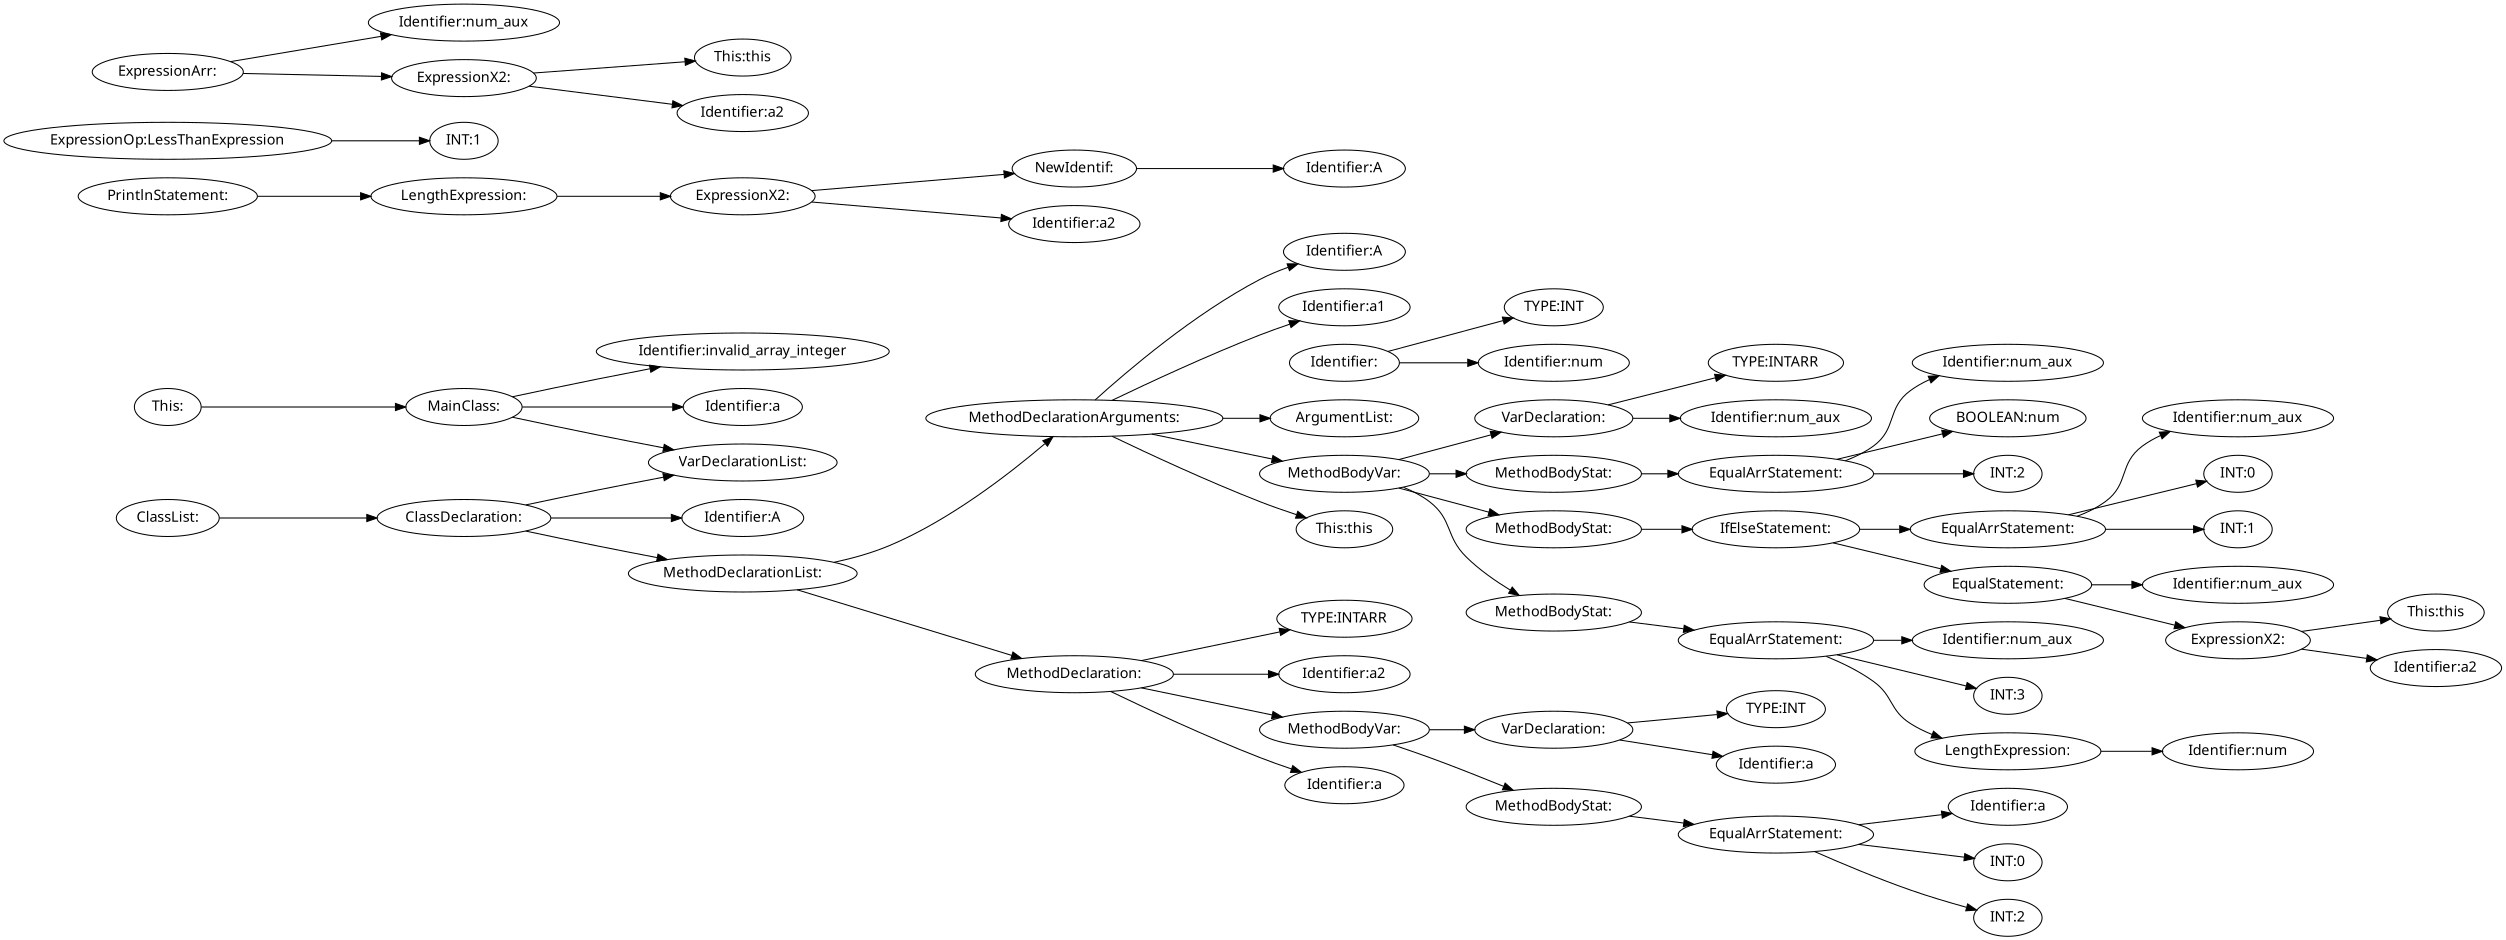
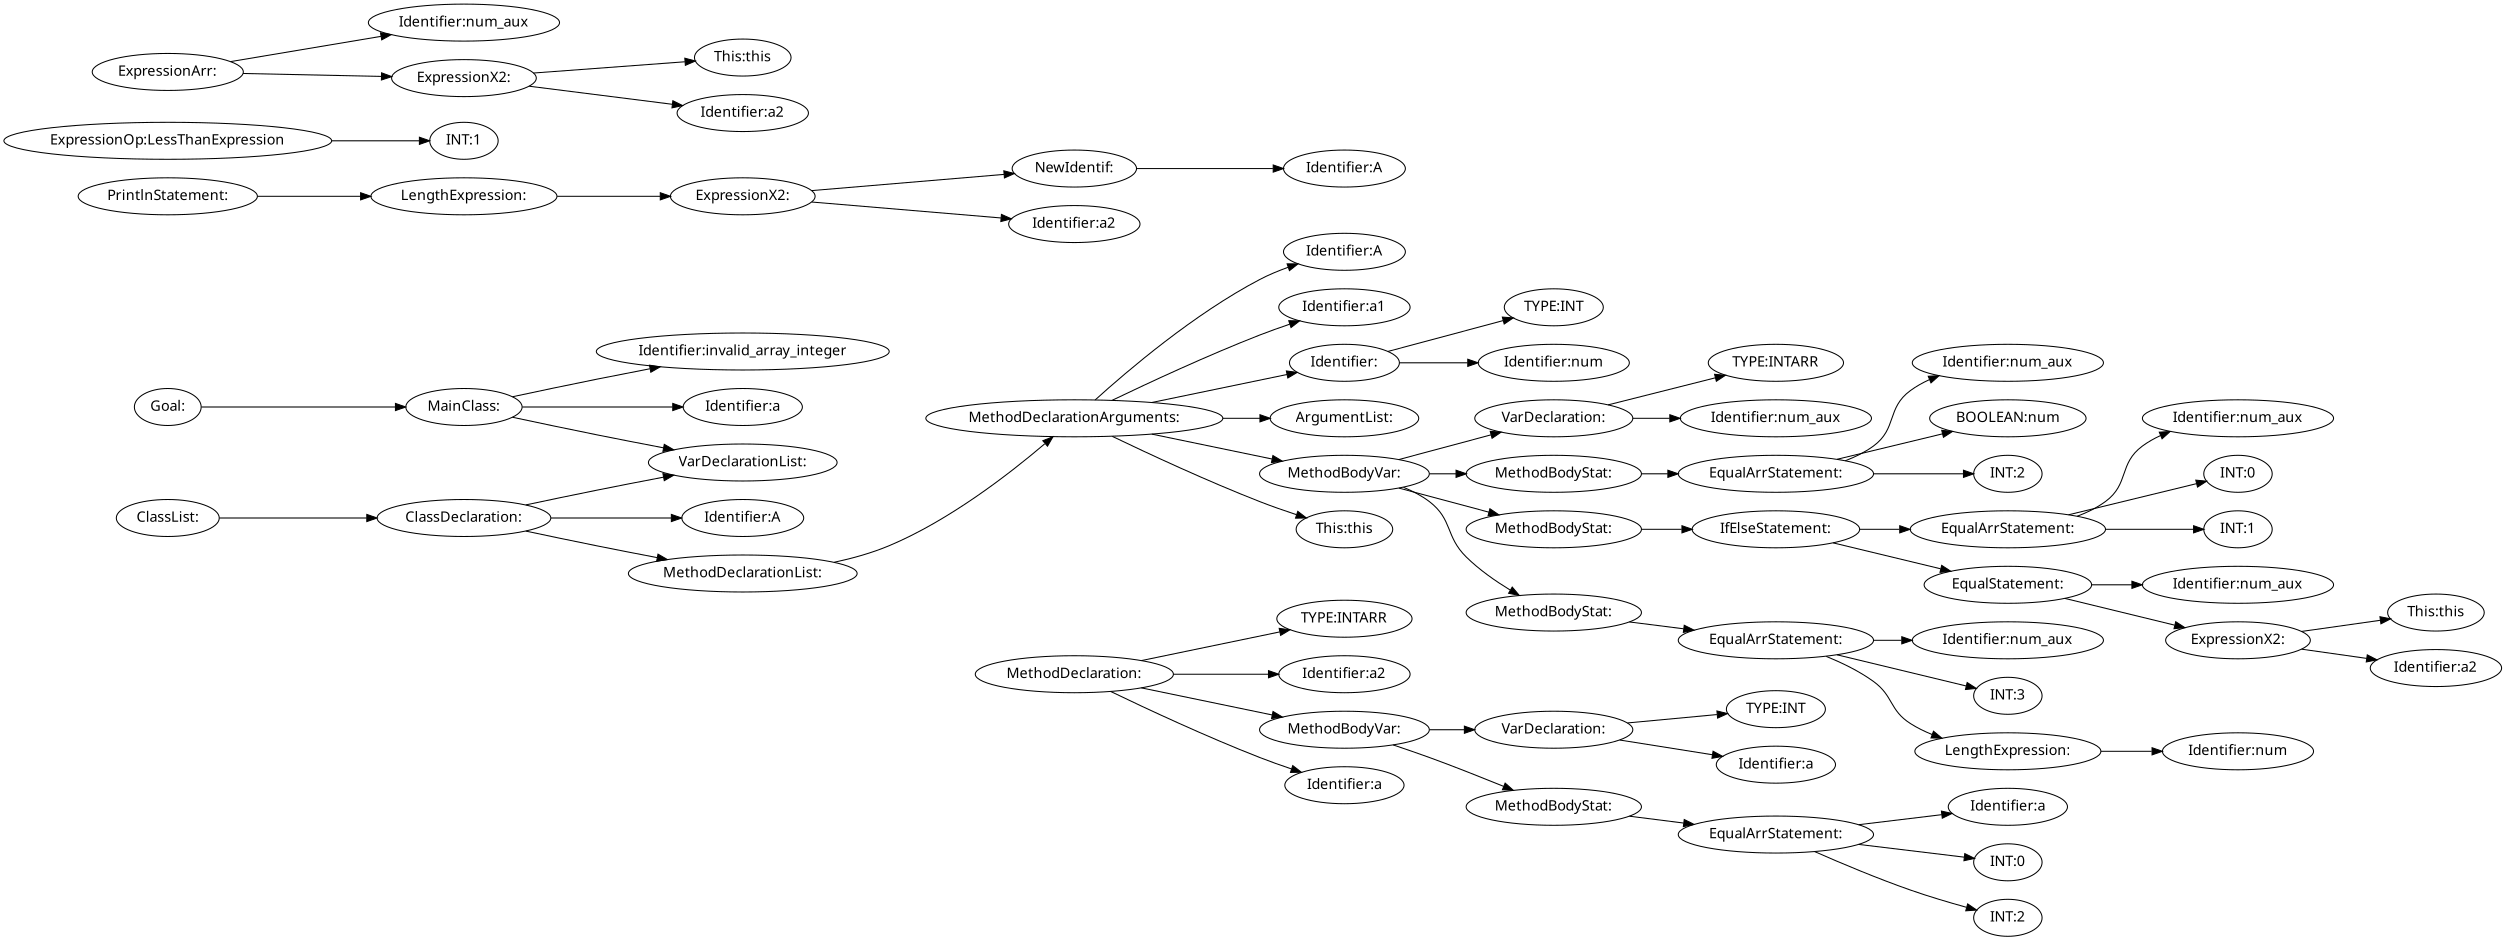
edge "MethodDeclarationArguments:" -> "Identifier:": added
node "This:": label "This:" -> "Goal:"
edge "MethodDeclarationList:" -> "MethodDeclaration:": removed
